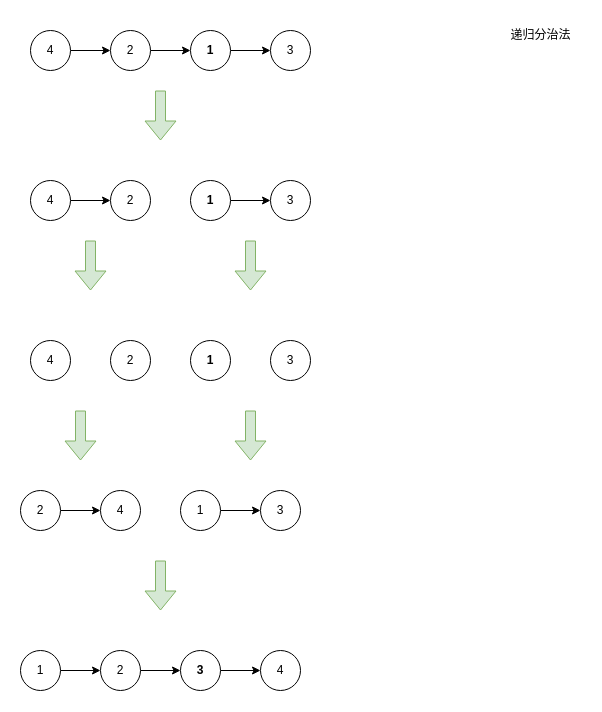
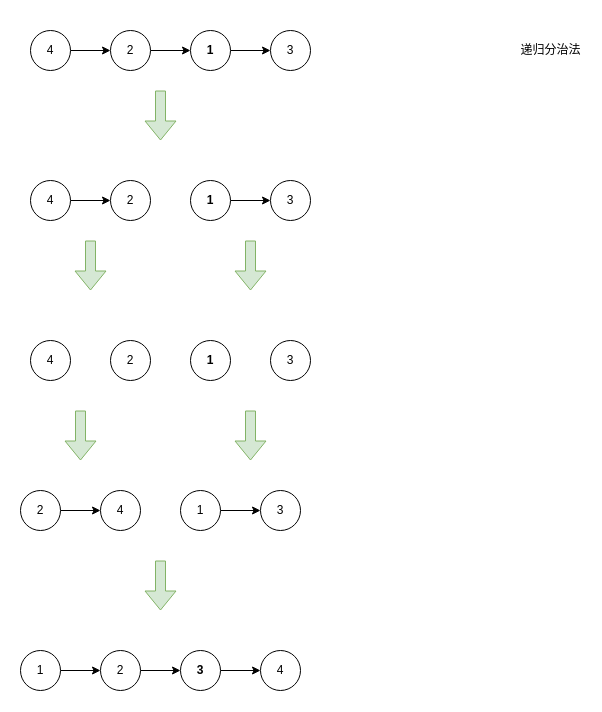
node "递归分治法": moved (541, 36) -> (551, 51)
